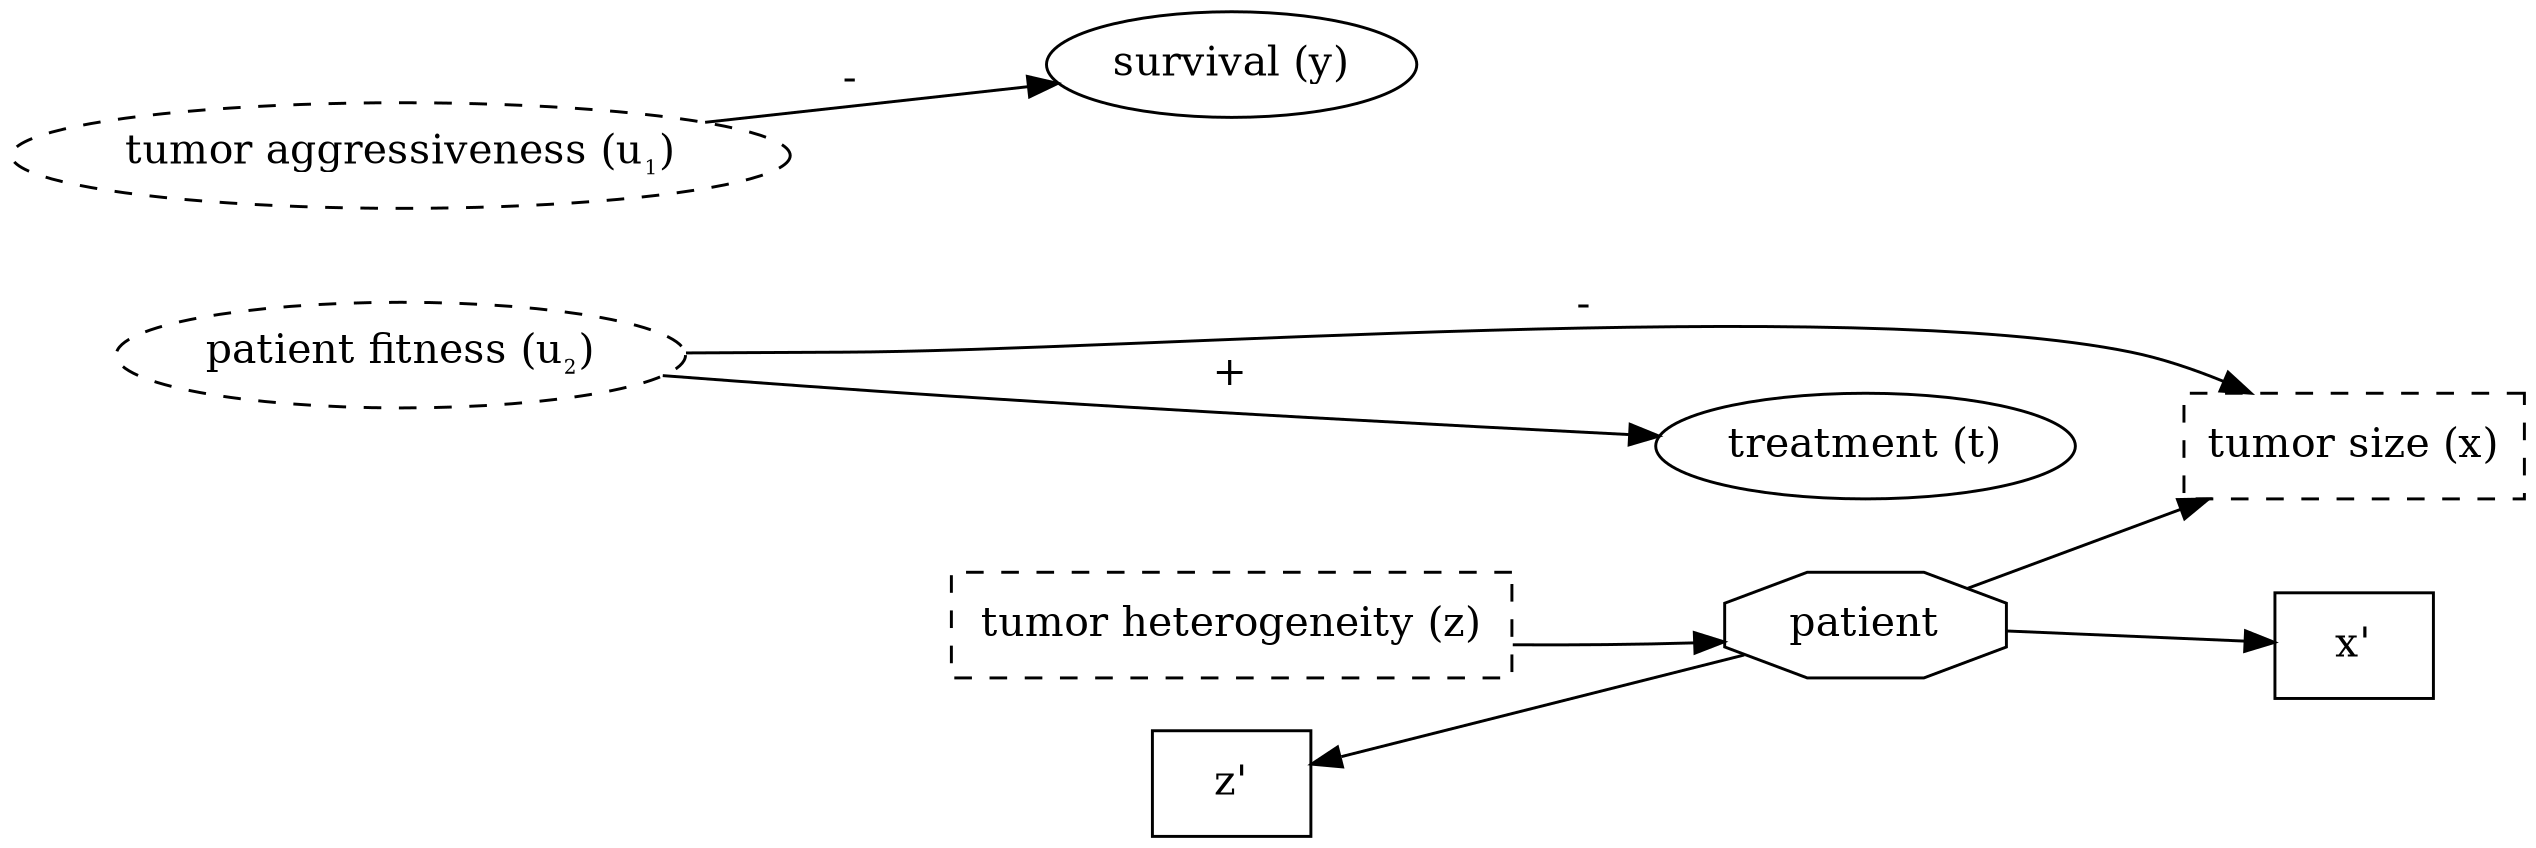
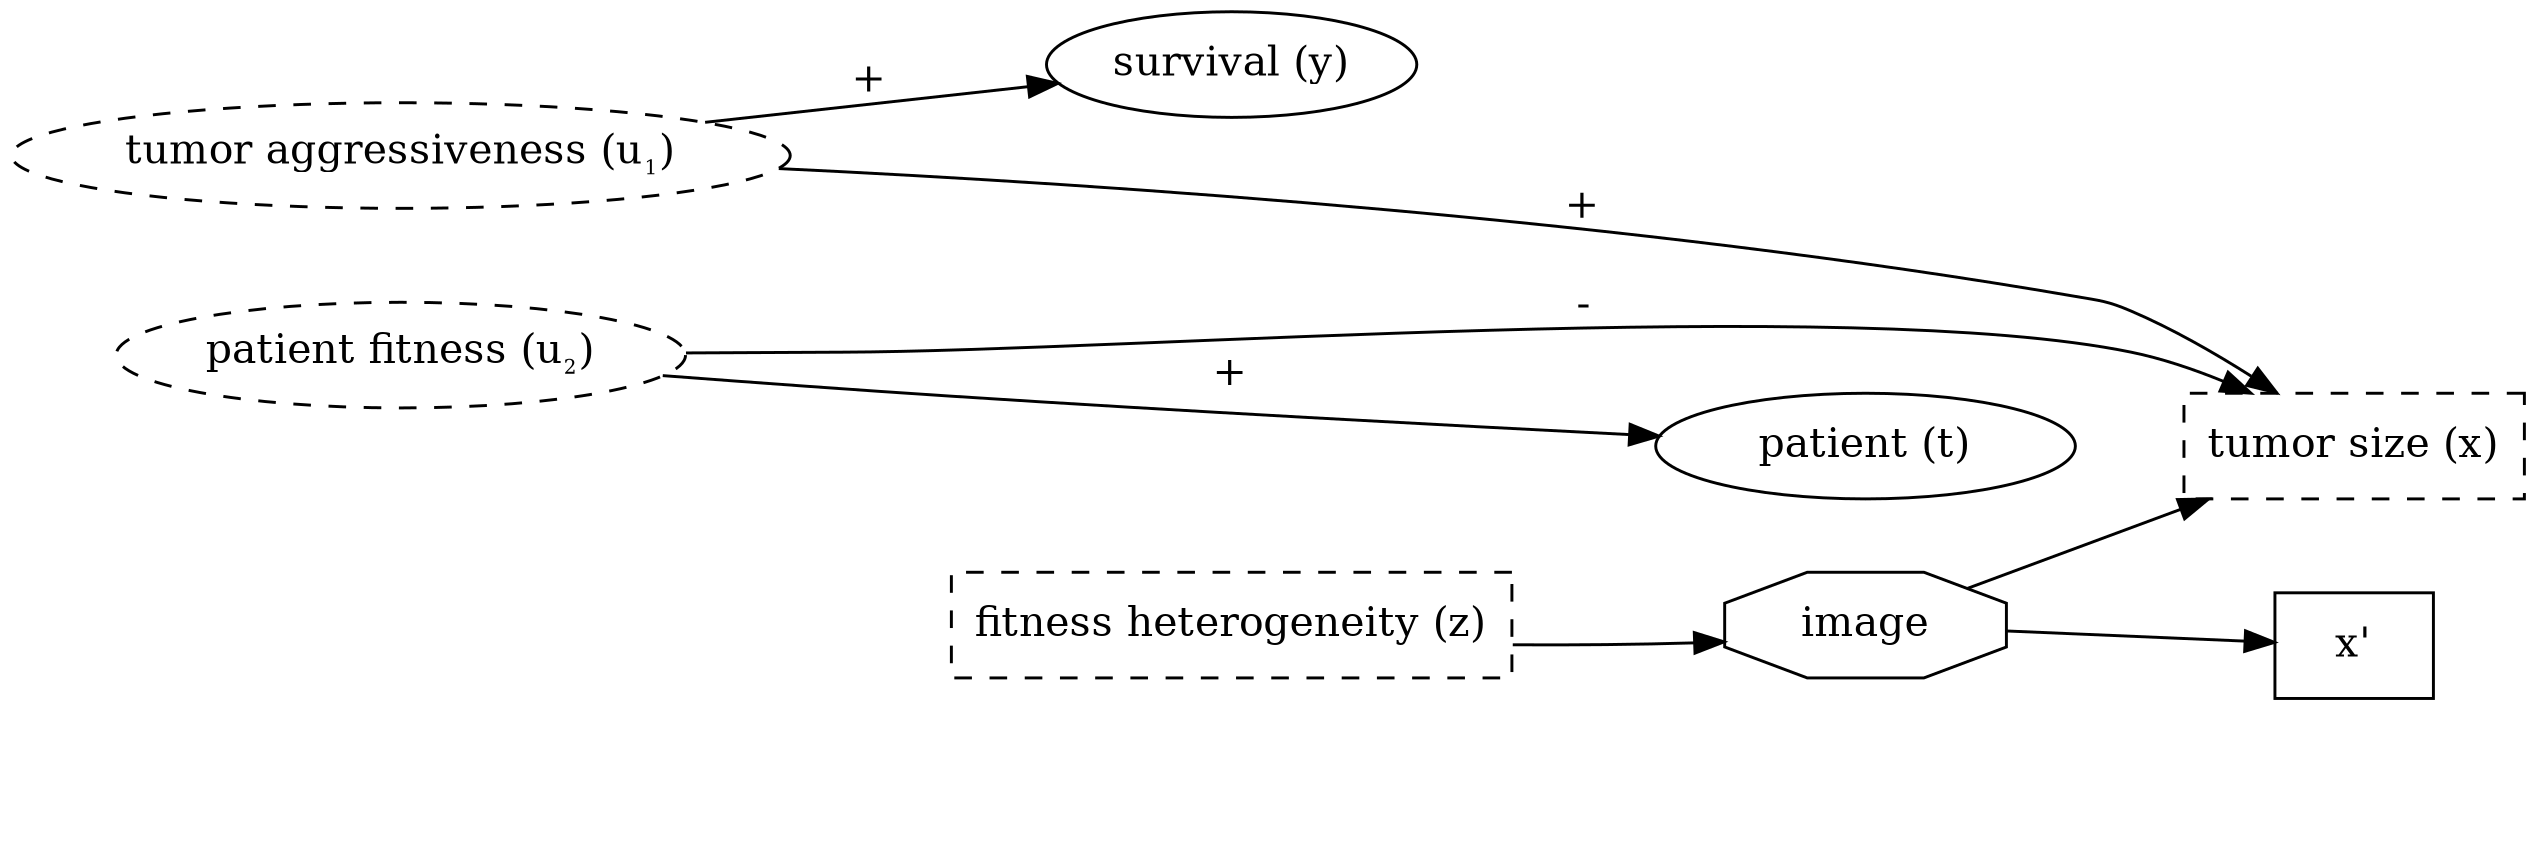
edge "tumor aggressiveness (u" -> "survival (y)": label "-   " -> "+"
edge "tumor aggressiveness (u" -> "tumor size (x)": added, label "+"
node "treatment (t)": label "treatment (t)" -> "patient (t)"
node "tumor heterogeneity (z)": label "tumor heterogeneity (z)" -> "fitness heterogeneity (z)"
node "patient": label "patient" -> "image"
node "z'": removed
